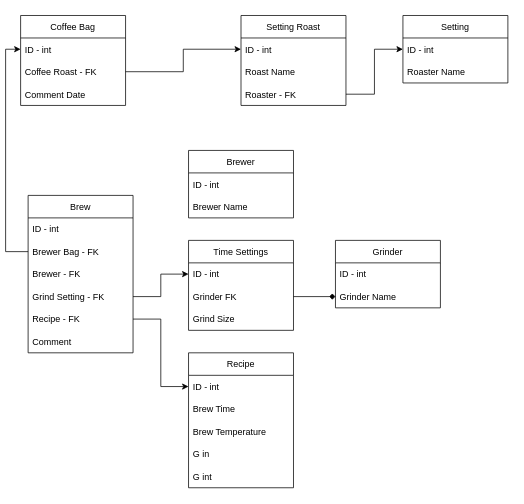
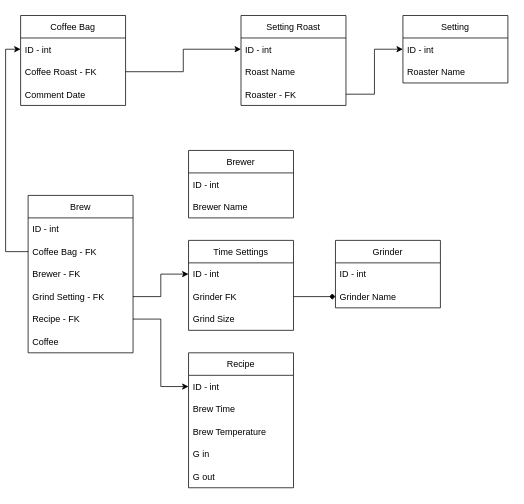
node "Brewer Bag - FK": label "Brewer Bag - FK" -> "Coffee Bag - FK"
node "Comment": label "Comment" -> "Coffee"
node "G int": label "G int" -> "G out"
